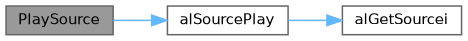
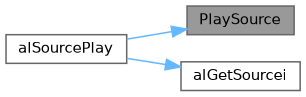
edge "PlaySource" -> "alSourcePlay": reversed
